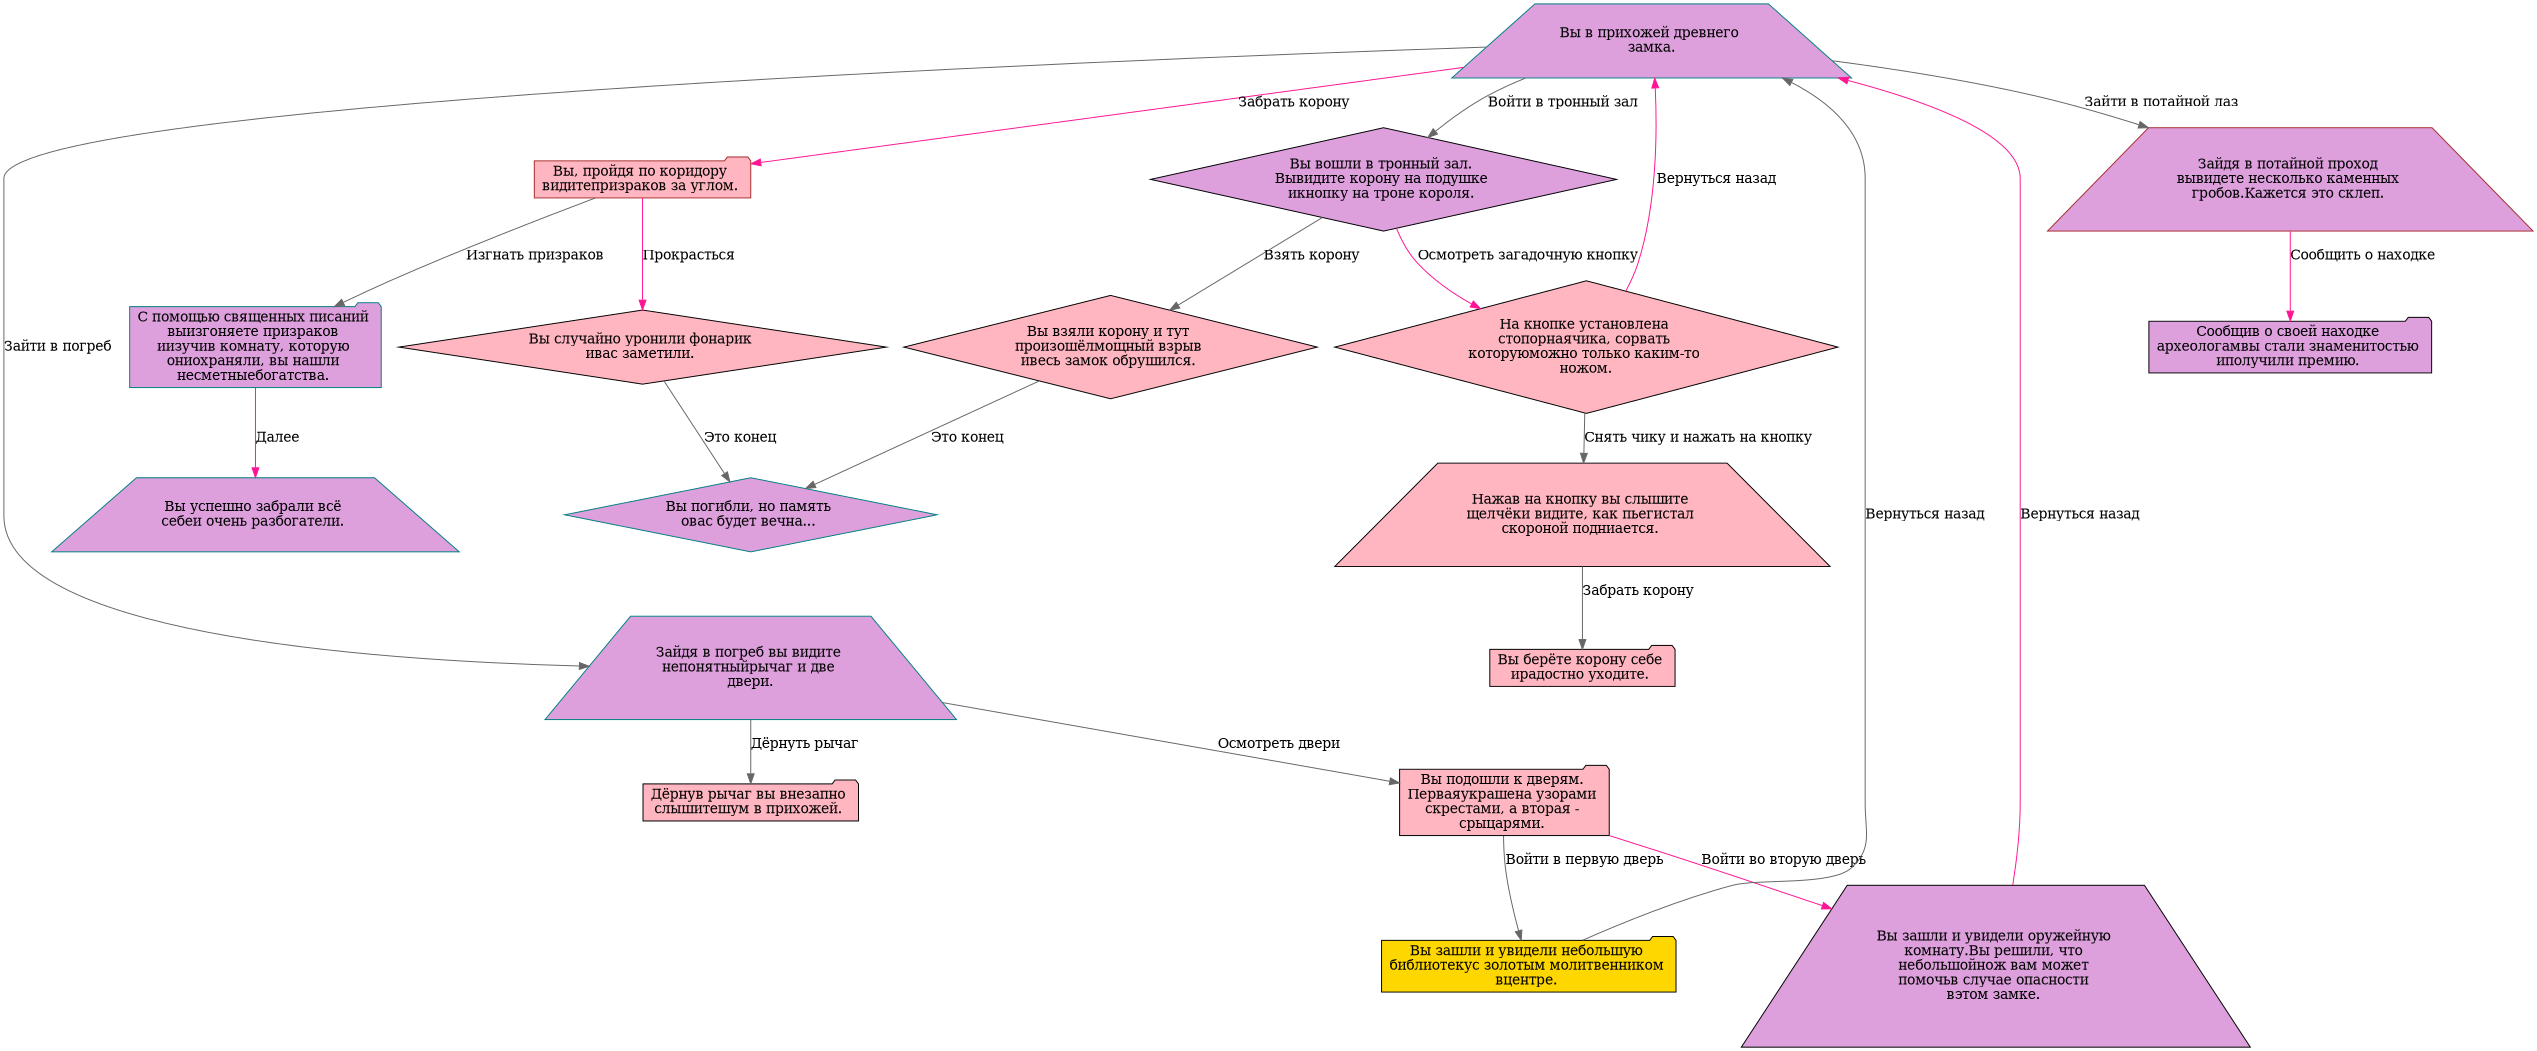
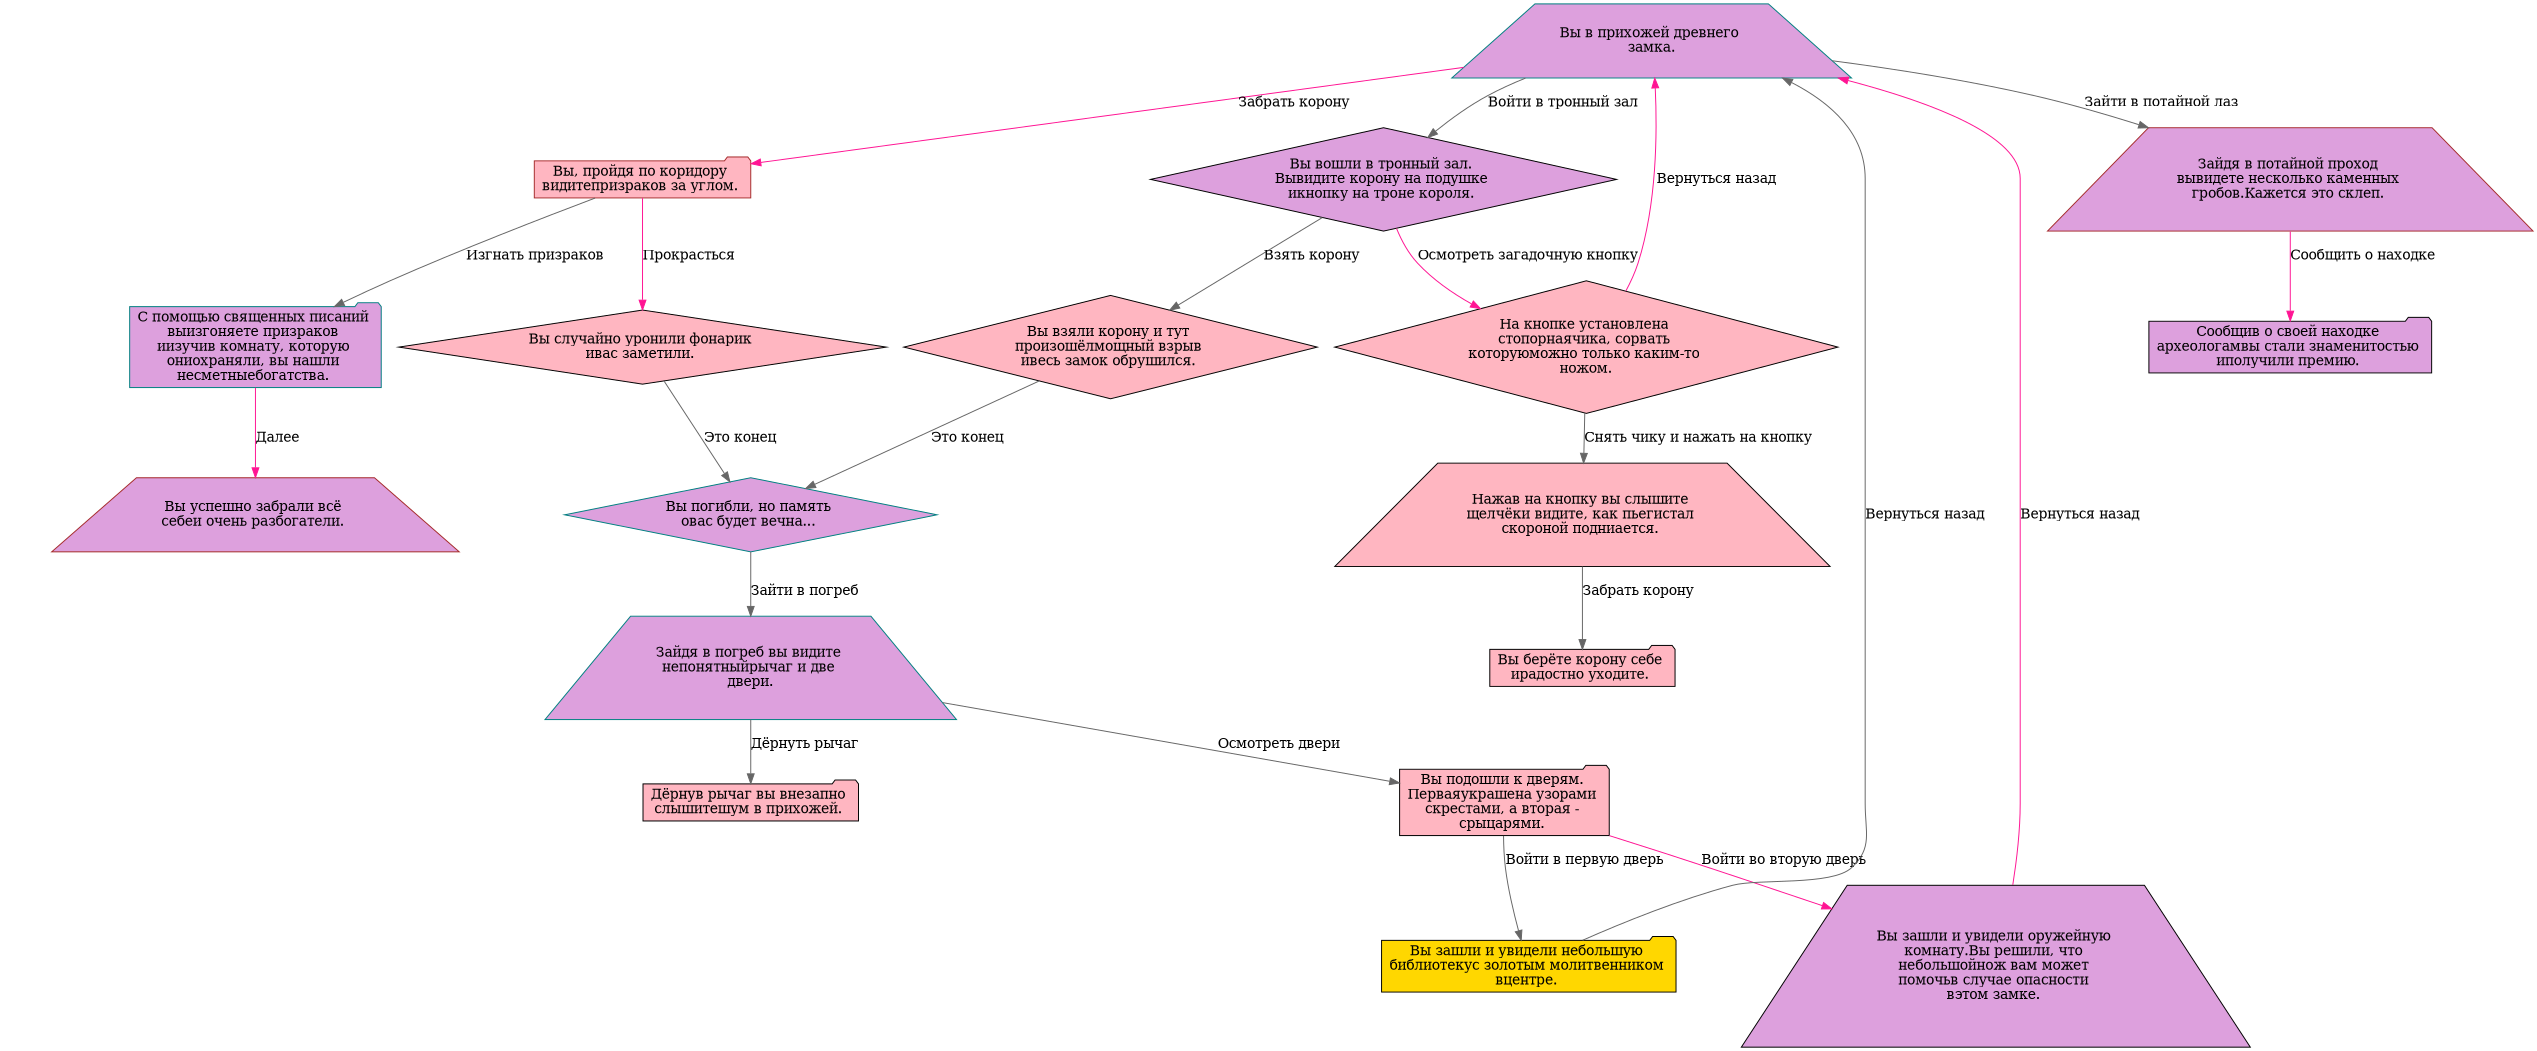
edge "Вы в прихожей древнего замка." -> "Зайдя в погреб вы видите непонятныйрычаг и две двери.": now "Вы погибли, но память овас будет вечна..." -> "Зайдя в погреб вы видите непонятныйрычаг и две двери."
node "Вы успешно забрали всё себеи очень разбогатели.": color teal -> brown
